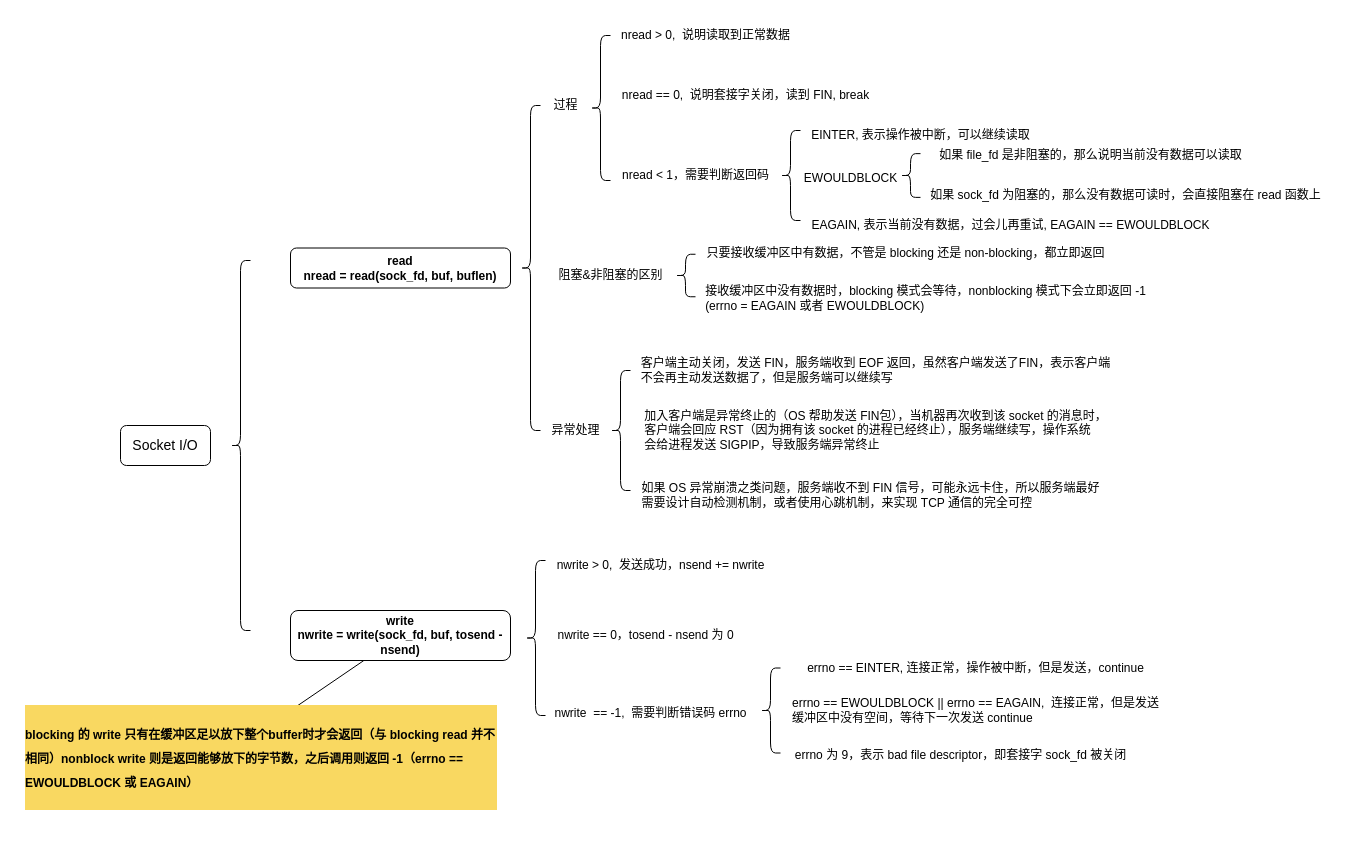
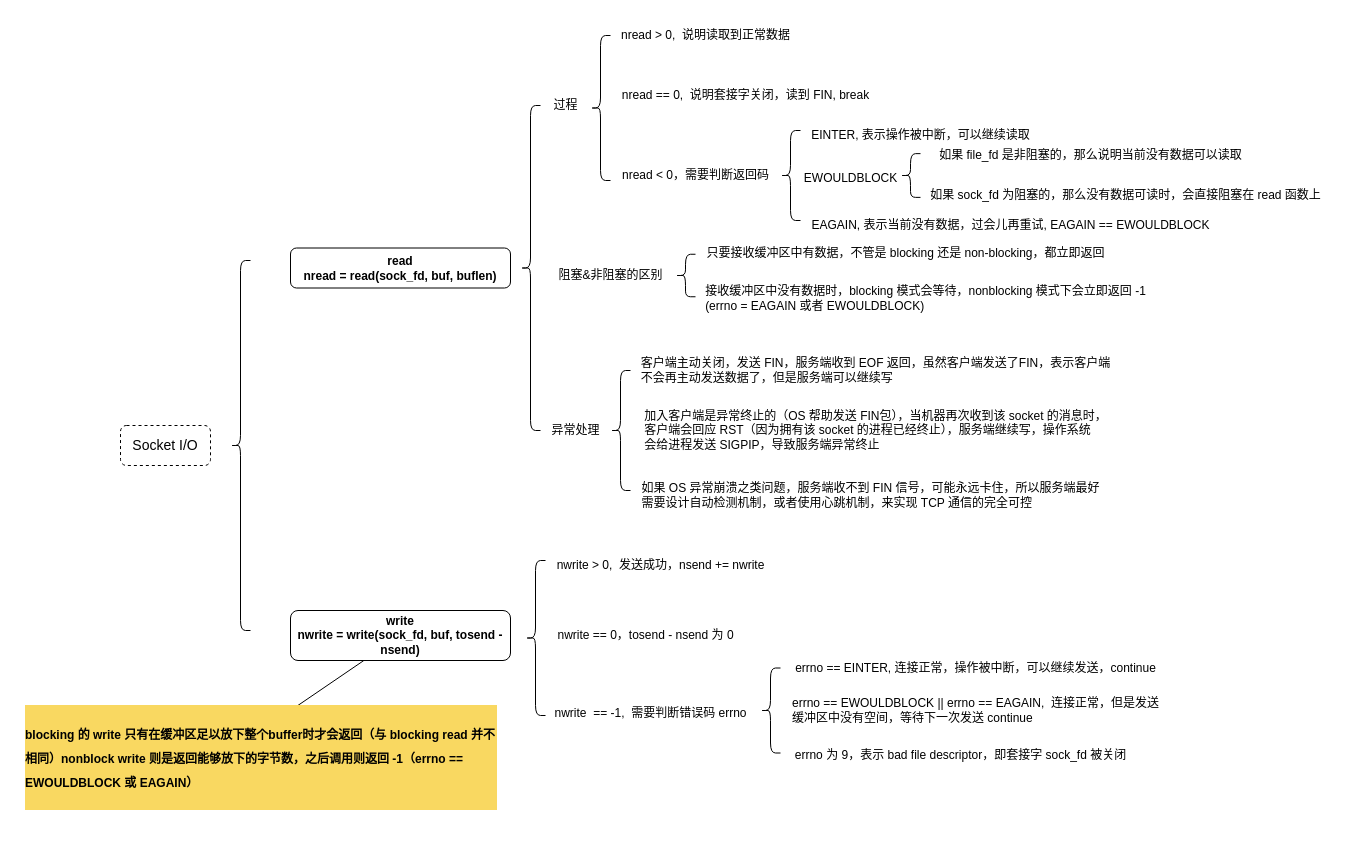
node "nread < 1，需要判断返回码": label "nread < 1，需要判断返回码" -> "nread < 0，需要判断返回码"
node "Socket I/O": style solid -> dashed
node "errno == EINTER, 连接正常，操作被中断，但是发送，continue": label "errno == EINTER, 连接正常，操作被中断，但是发送，continue" -> "errno == EINTER, 连接正常，操作被中断，可以继续发送，continue"
